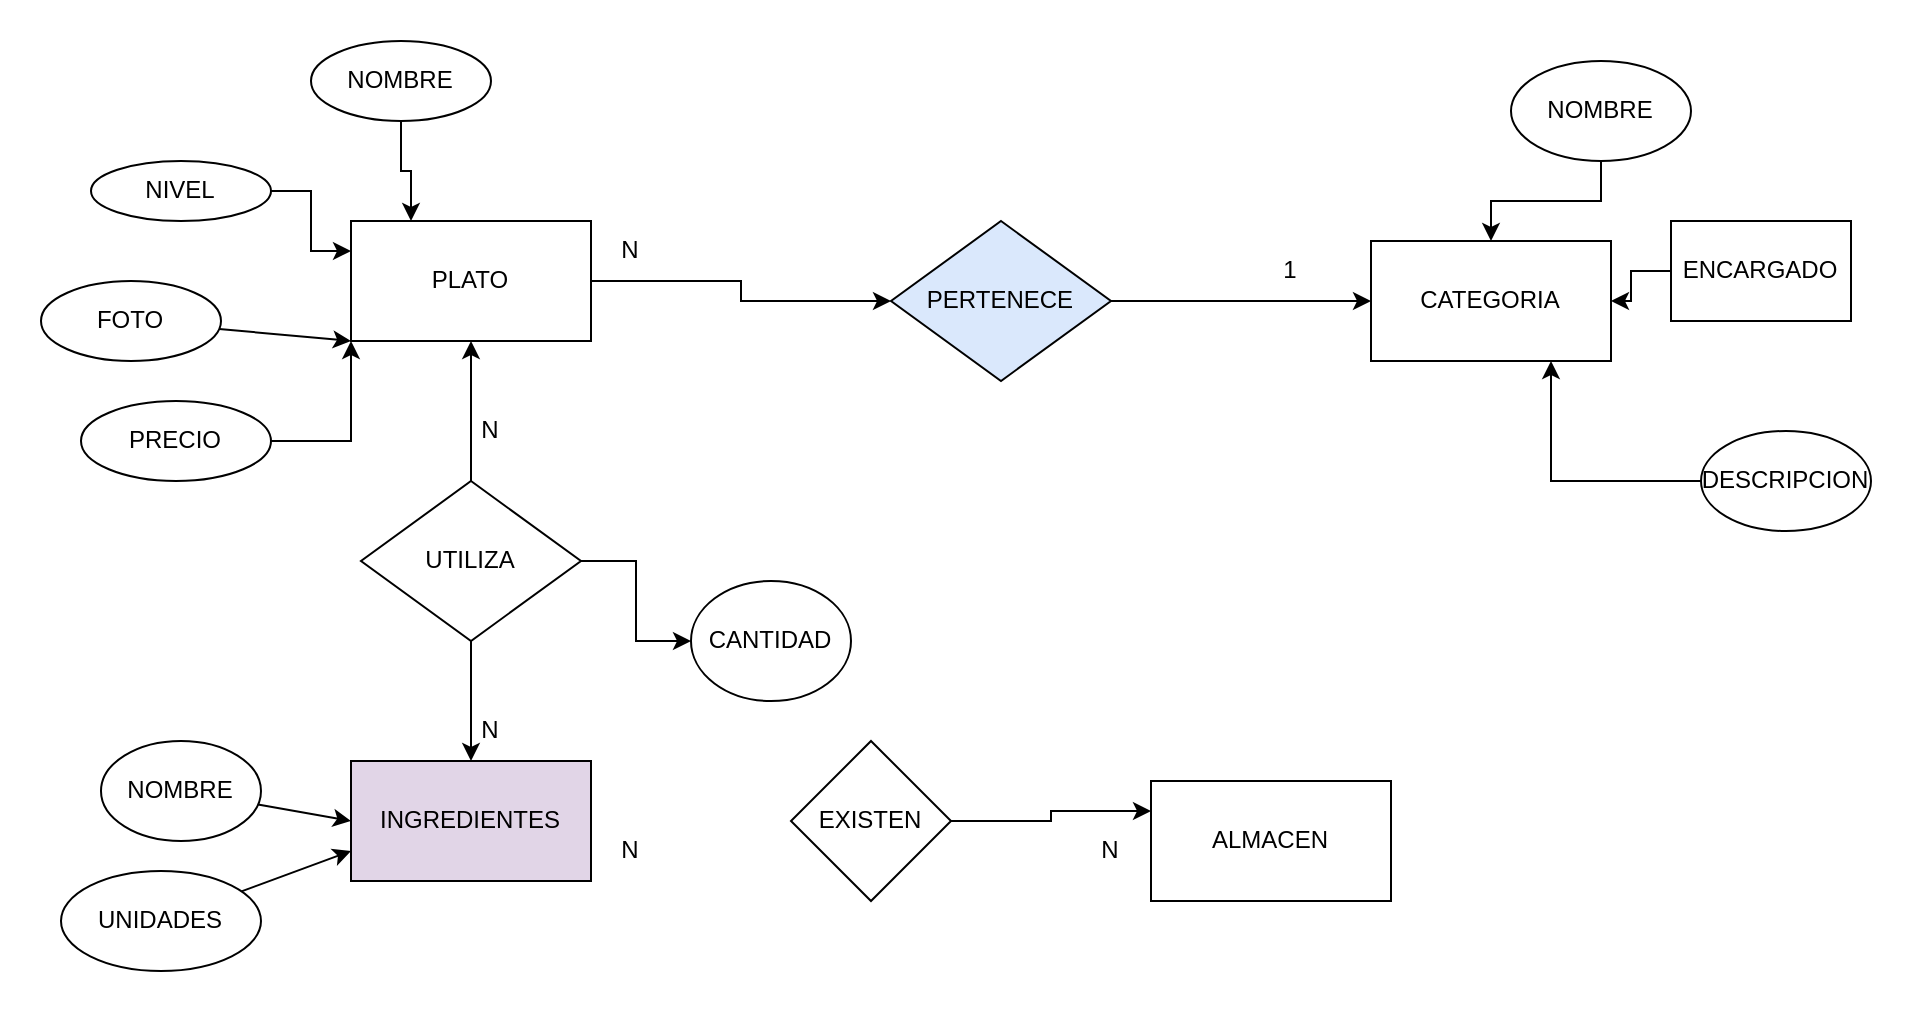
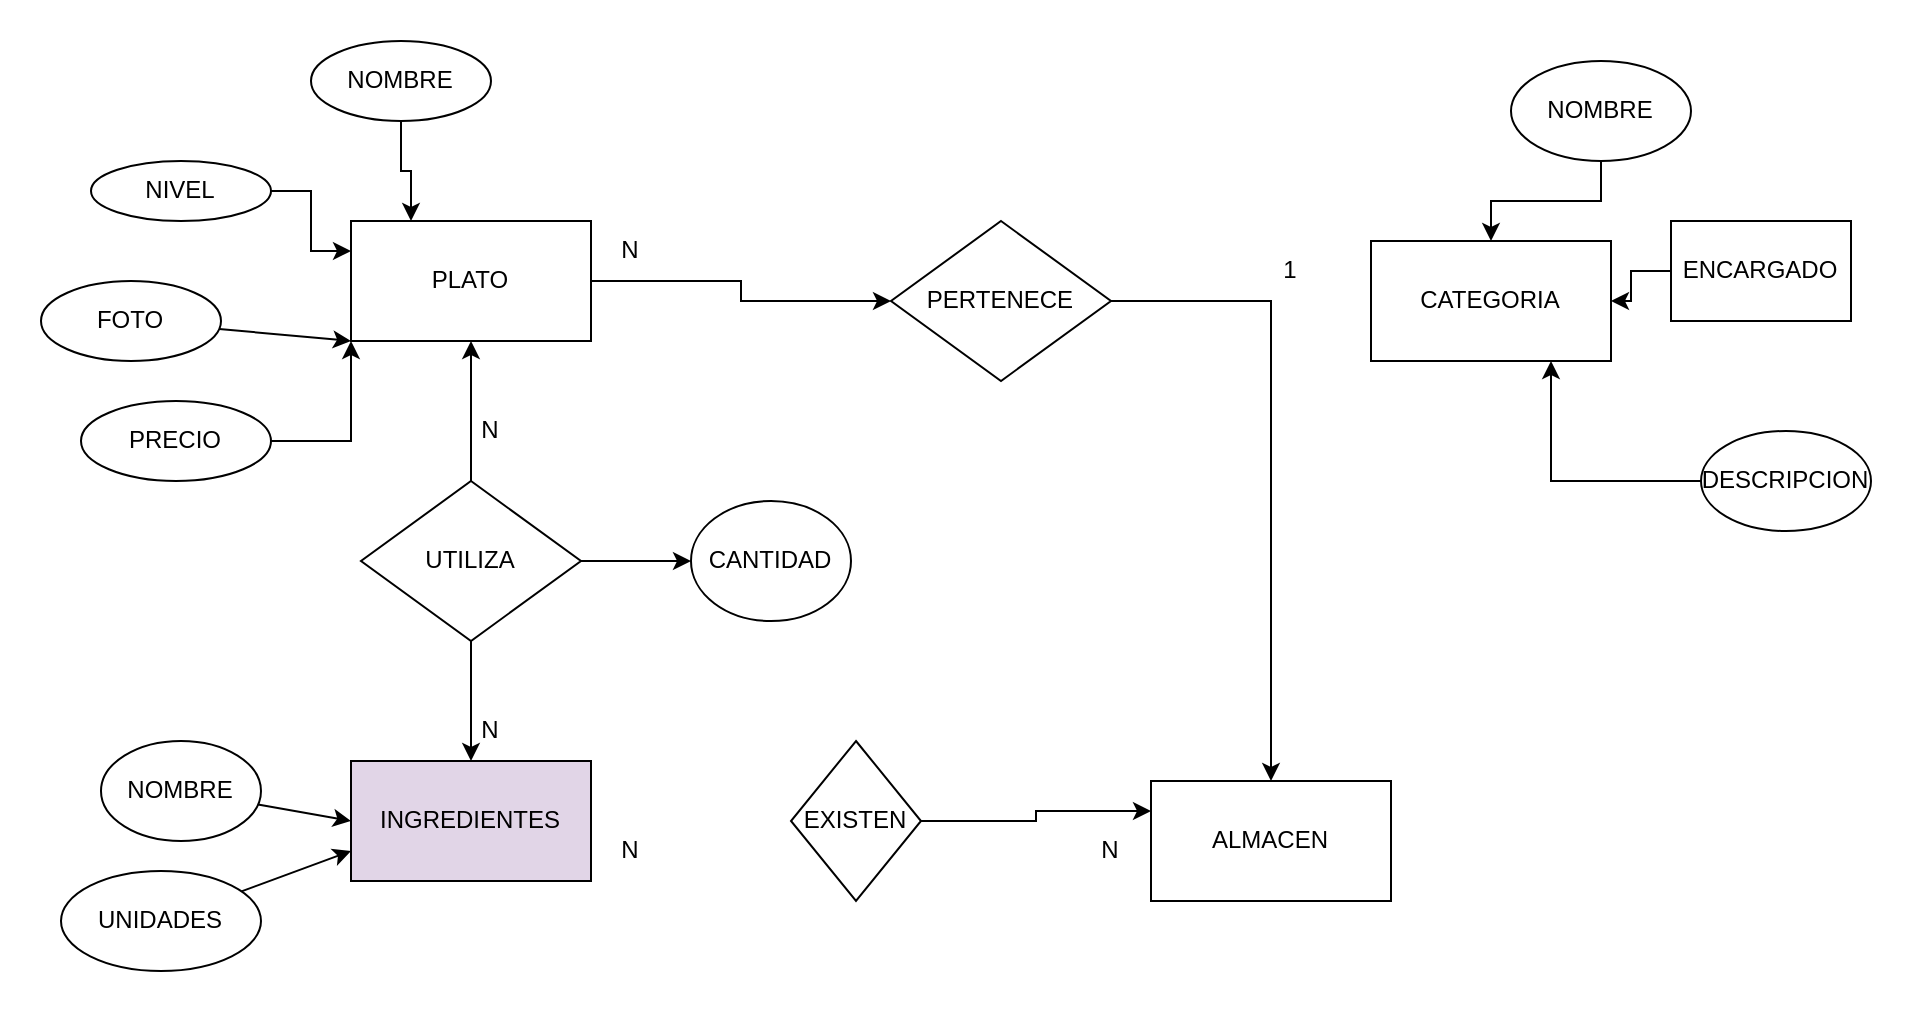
node "PERTENECE": fillcolor #dae8fc -> #ffffff
edge "PERTENECE" -> "CATEGORIA": now "PERTENECE" -> "ALMACEN"
node "CANTIDAD": moved (771, 641) -> (771, 561)
node "EXISTEN": size 160x160 -> 130x160
